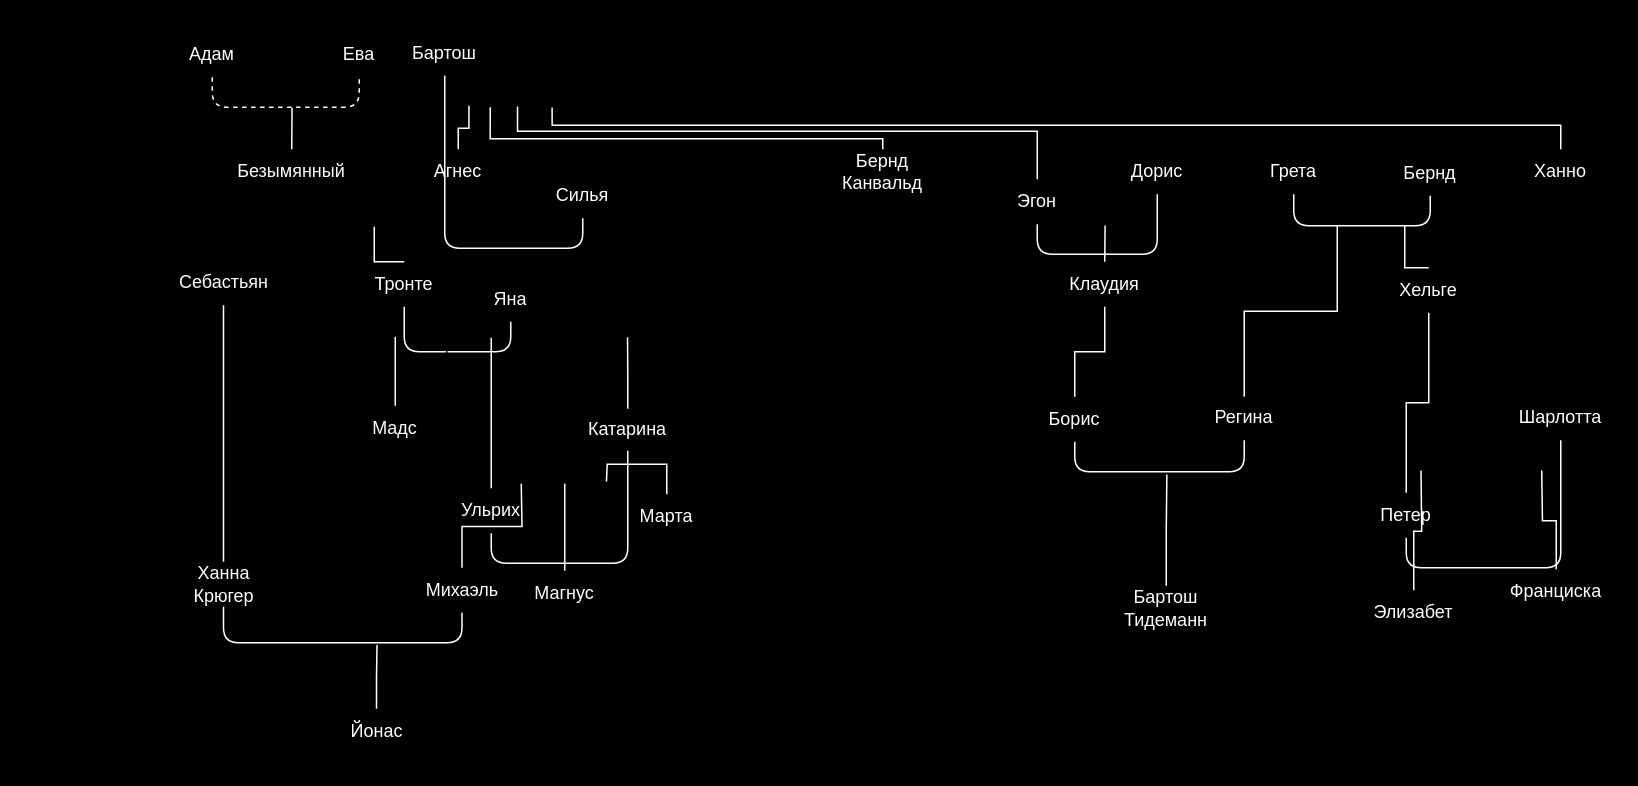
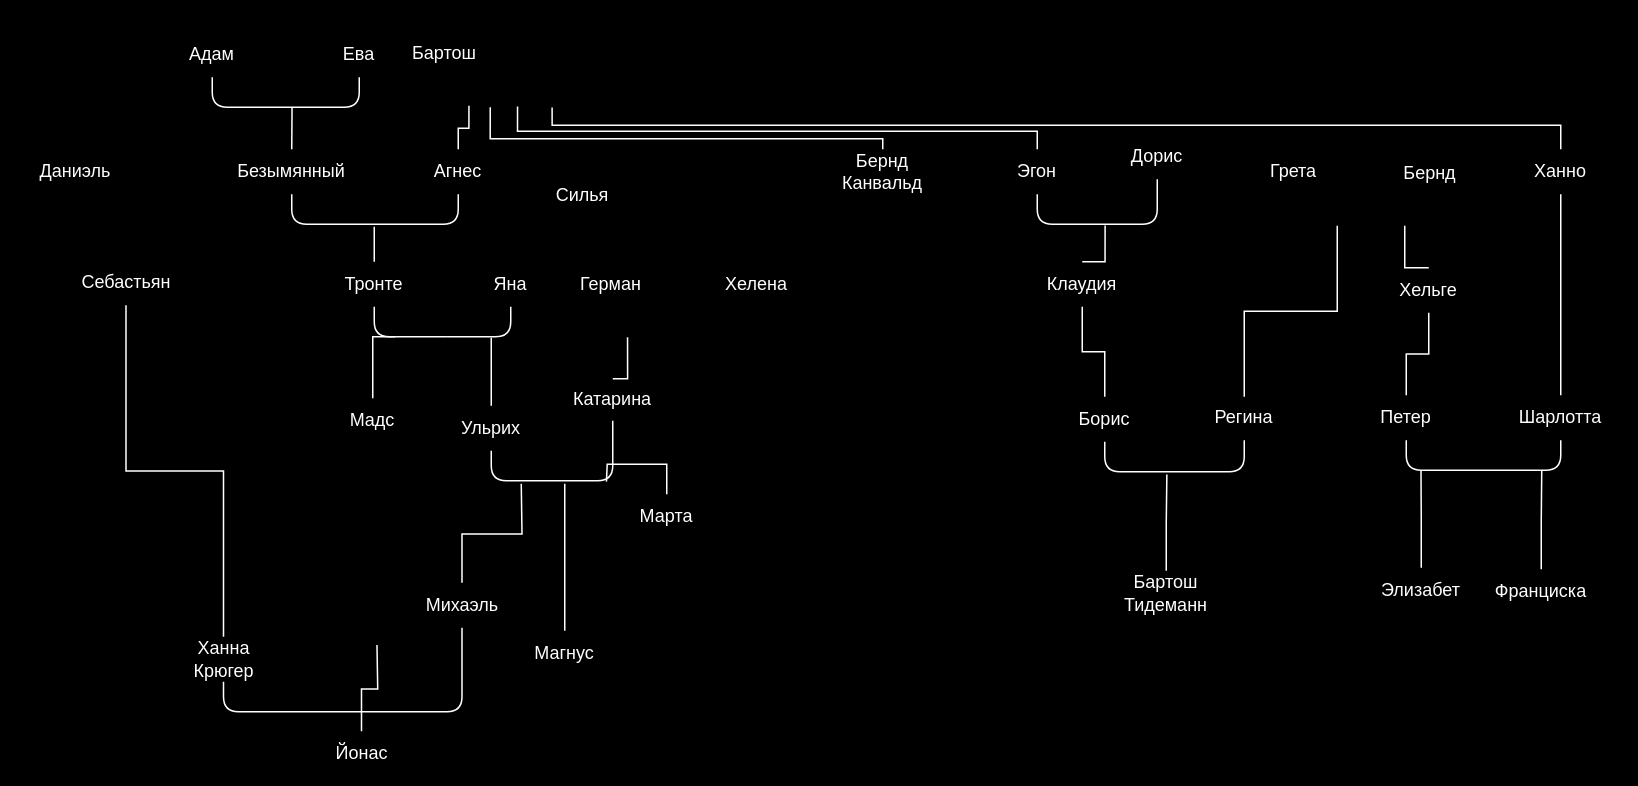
edge "Адам" -- "Ева": style dashed -> solid
node "Даниэль": added
node "Дорис": moved (1157, 172) -> (1157, 157)
node "Эгон": moved (1037, 202) -> (1037, 172)
edge "Грета" -> "Хельге": style dashed -> solid
edge "Безымянный" -- "Агнес": added
edge "Грета" -- "Бернд": removed
edge "Бартош" -- "Силья": removed
node "Себастьян": moved (224, 283) -> (126, 283)
node "Тронте": moved (404, 284) -> (374, 284)
node "Герман": added
node "Хелена": added
node "Клаудия": moved (1105, 284) -> (1082, 284)
edge "Ханно" -- "Шарлотта": added
node "Яна": moved (511, 299) -> (511, 284)
node "Борис": moved (1075, 419) -> (1105, 419)
node "Мадс": moved (395, 428) -> (373, 421)
node "Катарина": moved (628, 430) -> (613, 400)
node "Ульрих": moved (491, 511) -> (491, 428)
node "Петер": moved (1406, 515) -> (1406, 418)
node "Ханна Крюгер": moved (224, 584) -> (224, 659)
node "Михаэль": moved (462, 590) -> (462, 605)
node "Франциска": moved (1556, 592) -> (1541, 592)
node "Магнус": moved (565, 593) -> (565, 653)
node "Бартош Тидеманн": moved (1166, 608) -> (1166, 593)
node "Элизабет": moved (1414, 613) -> (1421, 590)
node "Йонас": moved (377, 731) -> (362, 754)
